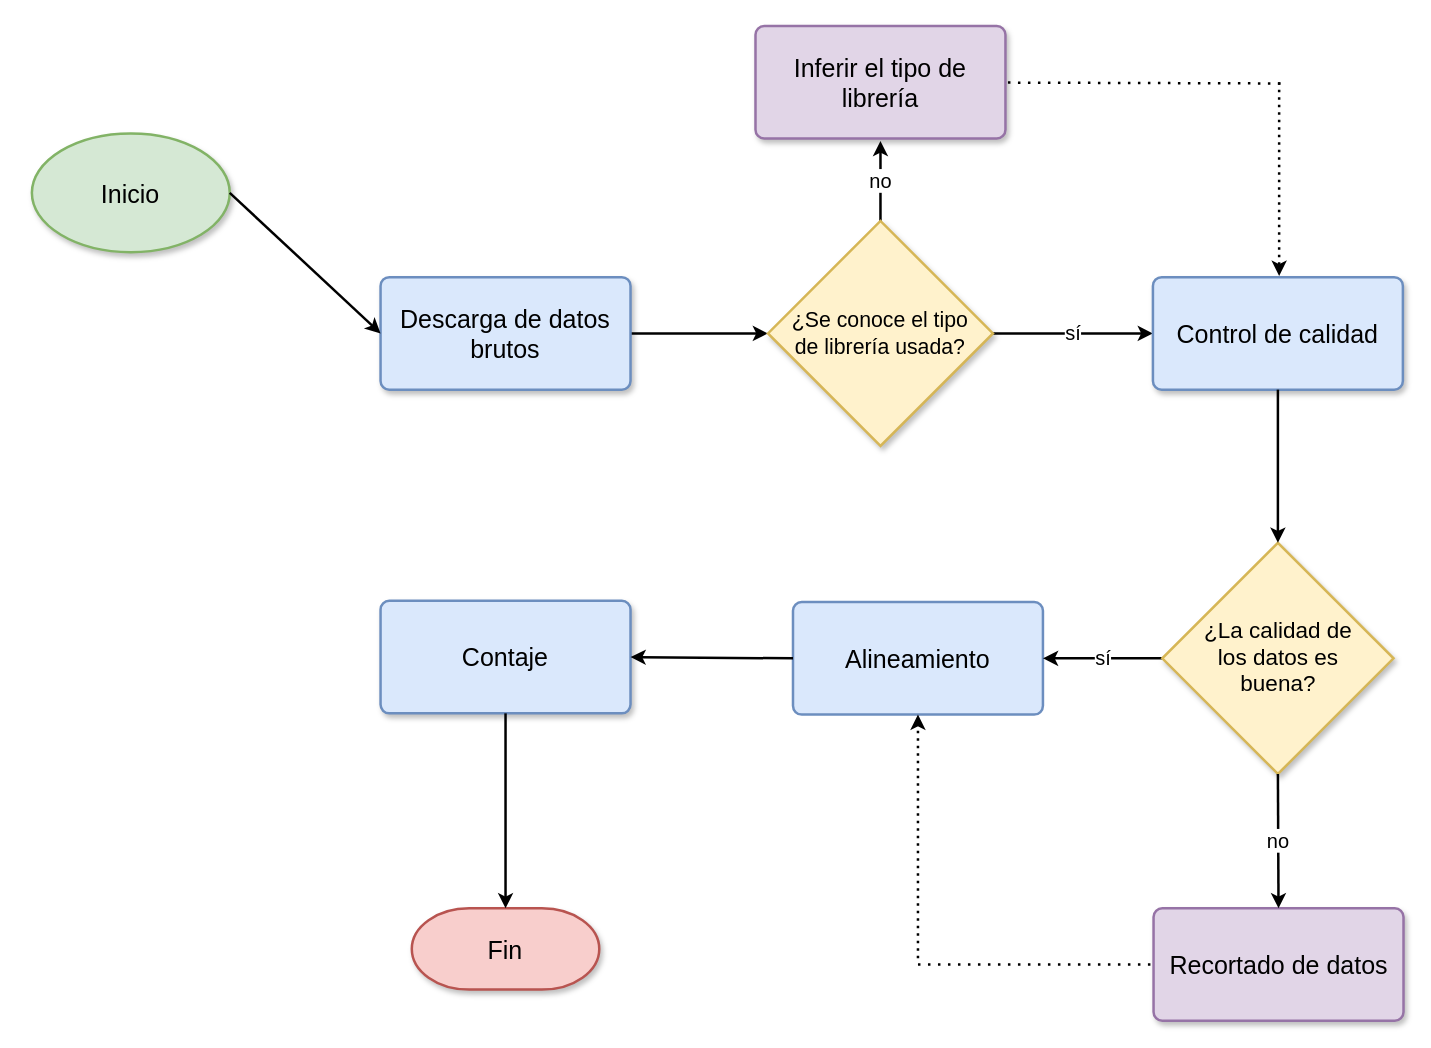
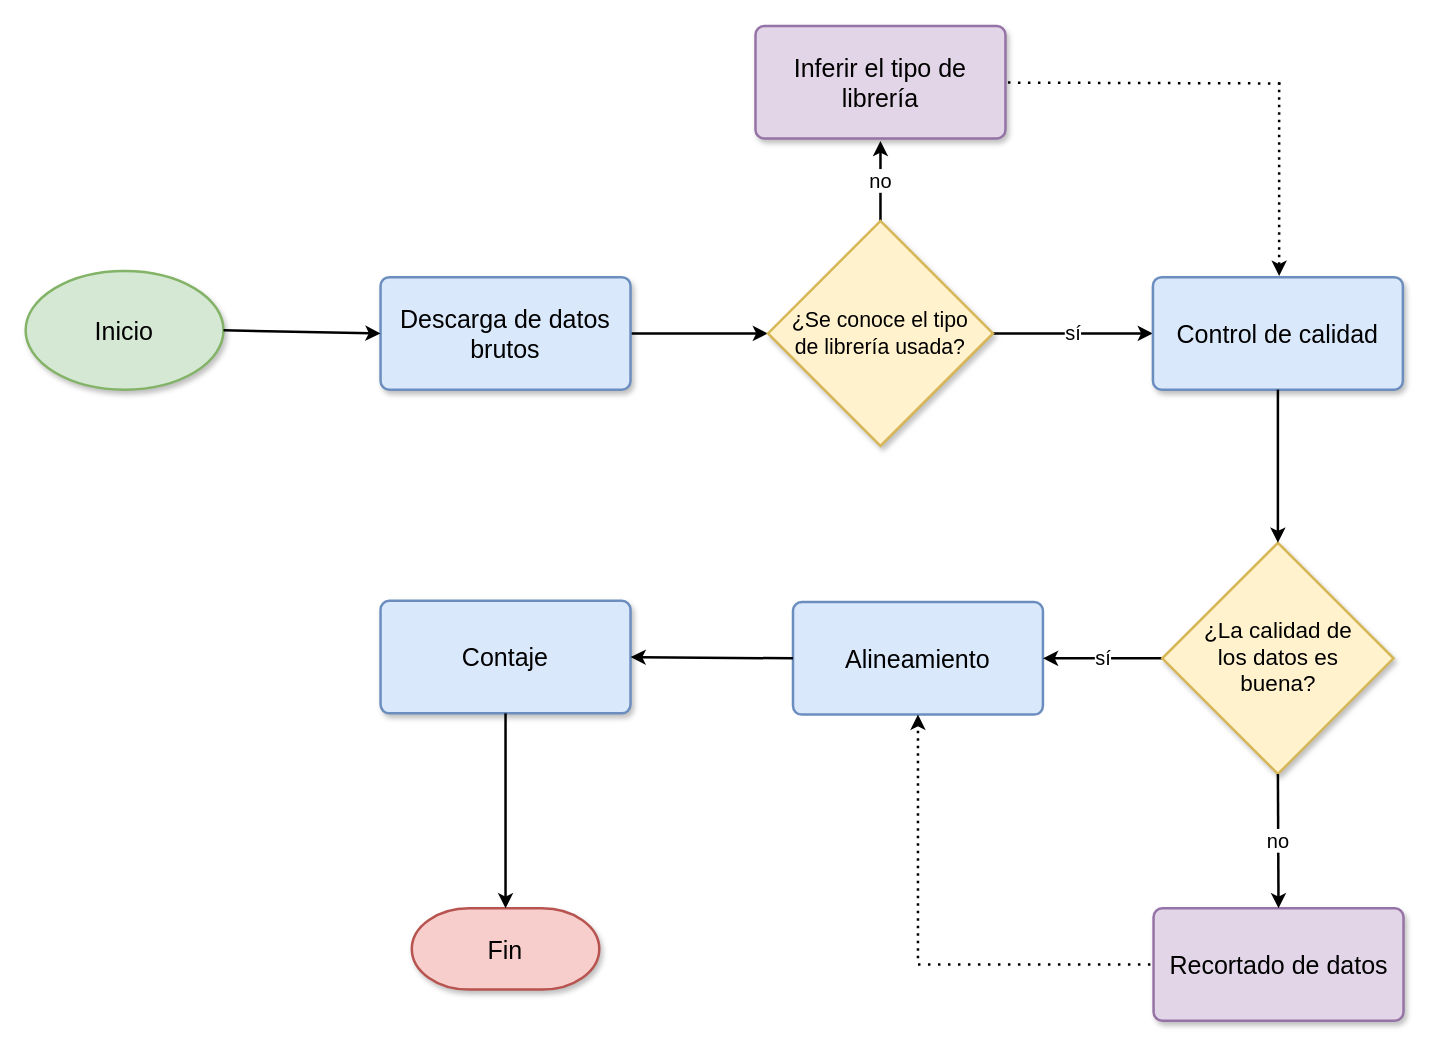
node "Inicio": moved (131, 193) -> (125, 330)
